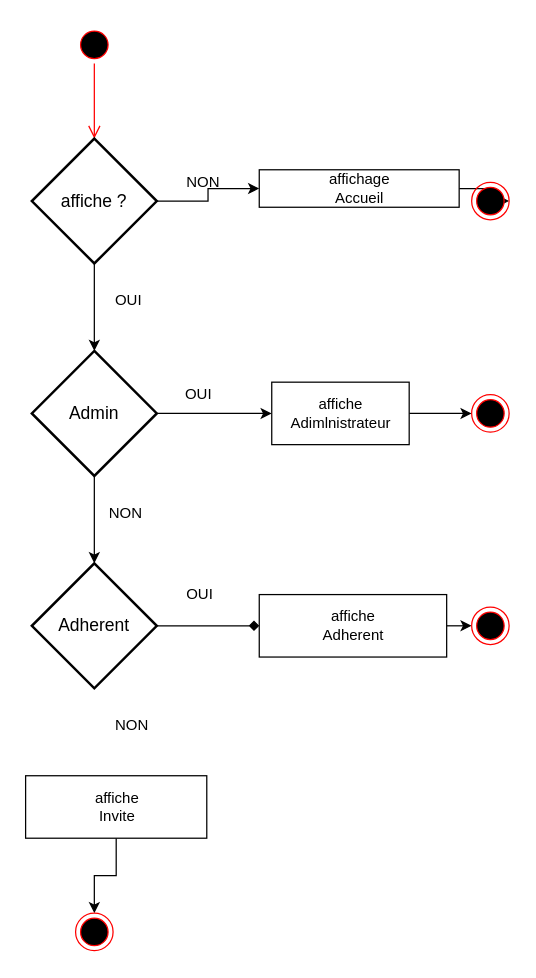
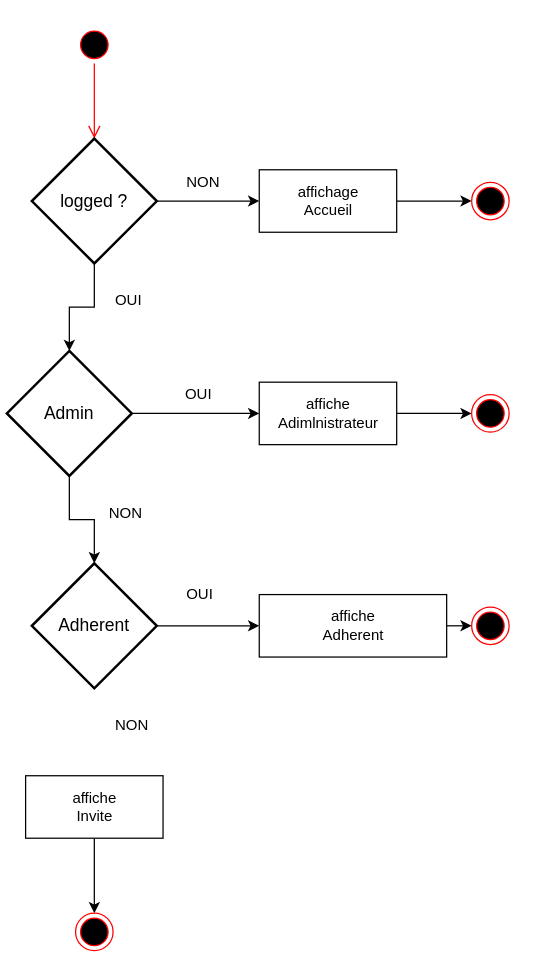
node "affichage Accueil": size 200x38 -> 138x63
node "affiche ?": label "affiche ?" -> "logged ?"
node "Admin": moved (94, 413) -> (69, 413)
node "affiche Adimlnistrateur": moved (341, 413) -> (328, 413)
edge "Adherent" -> "affiche Adherent": arrowhead diamond -> classic
node "affiche Invite": size 181x63 -> 138x63
